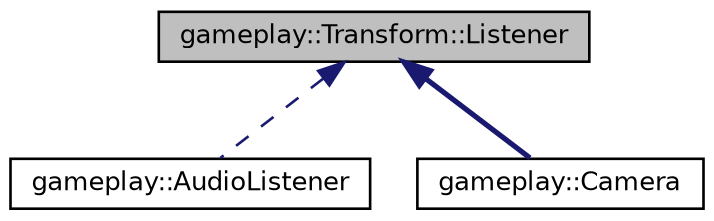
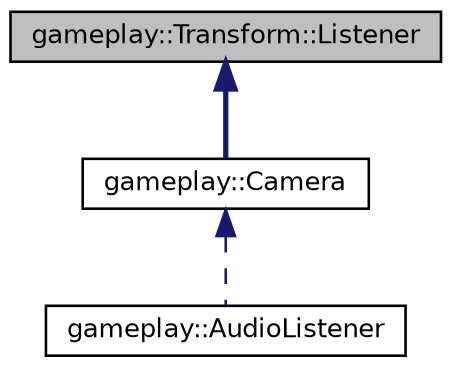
edge "gameplay::AudioListener" -> "gameplay::Transform::Listener": now "gameplay::AudioListener" -> "gameplay::Camera"
